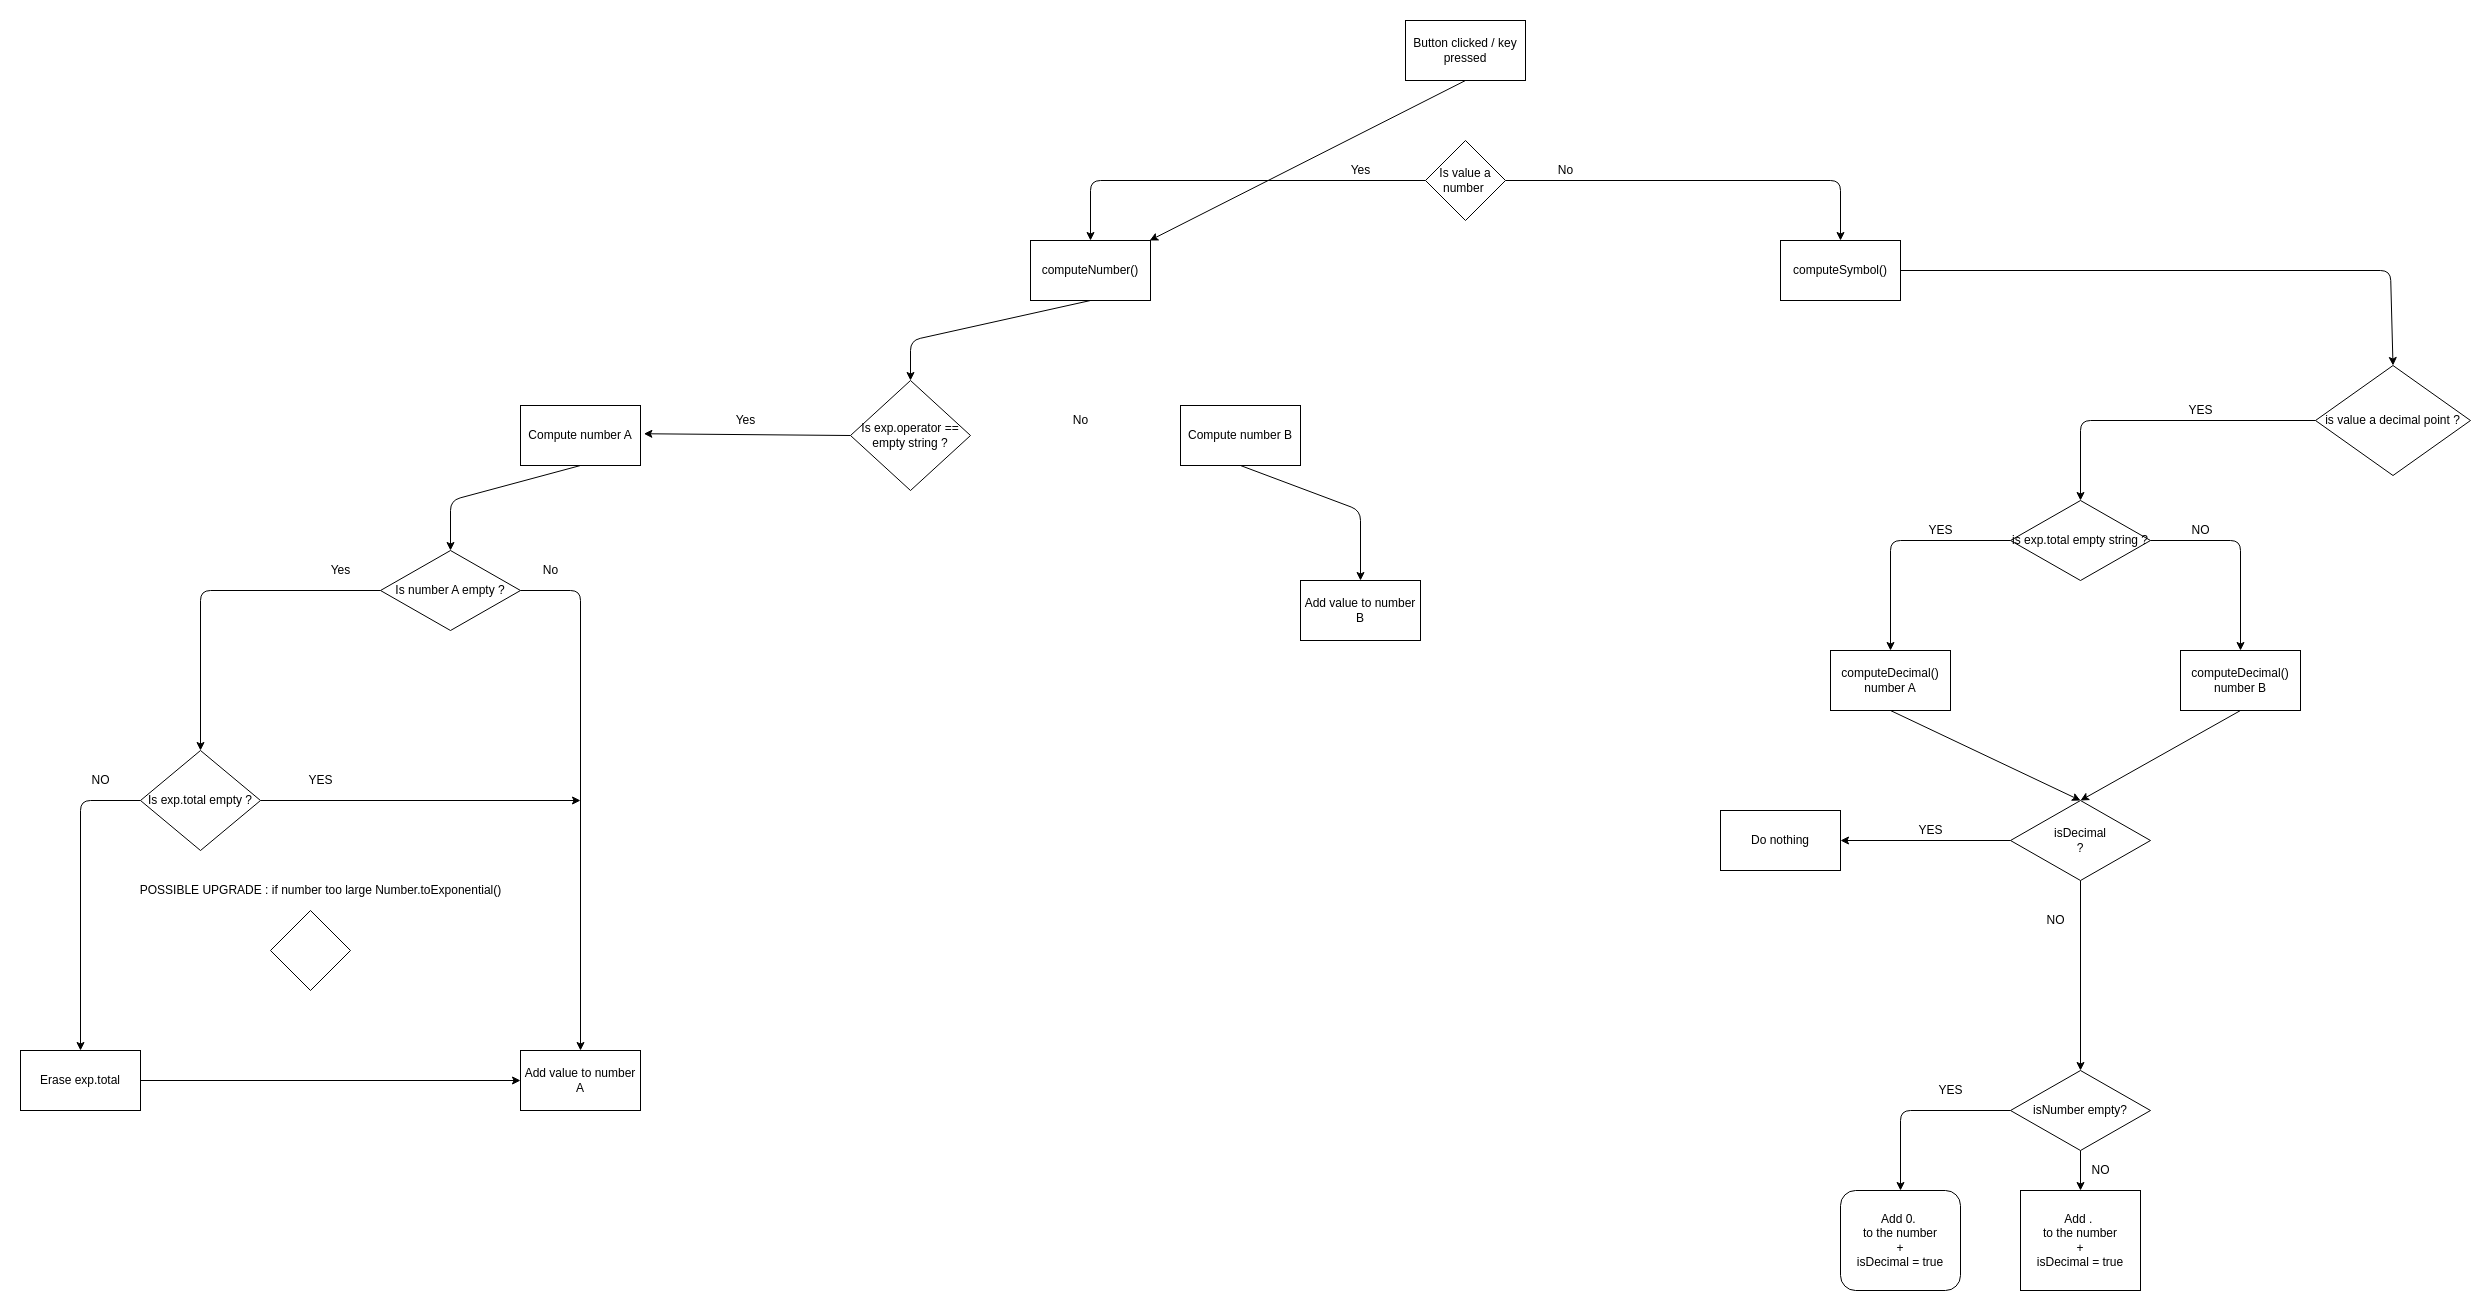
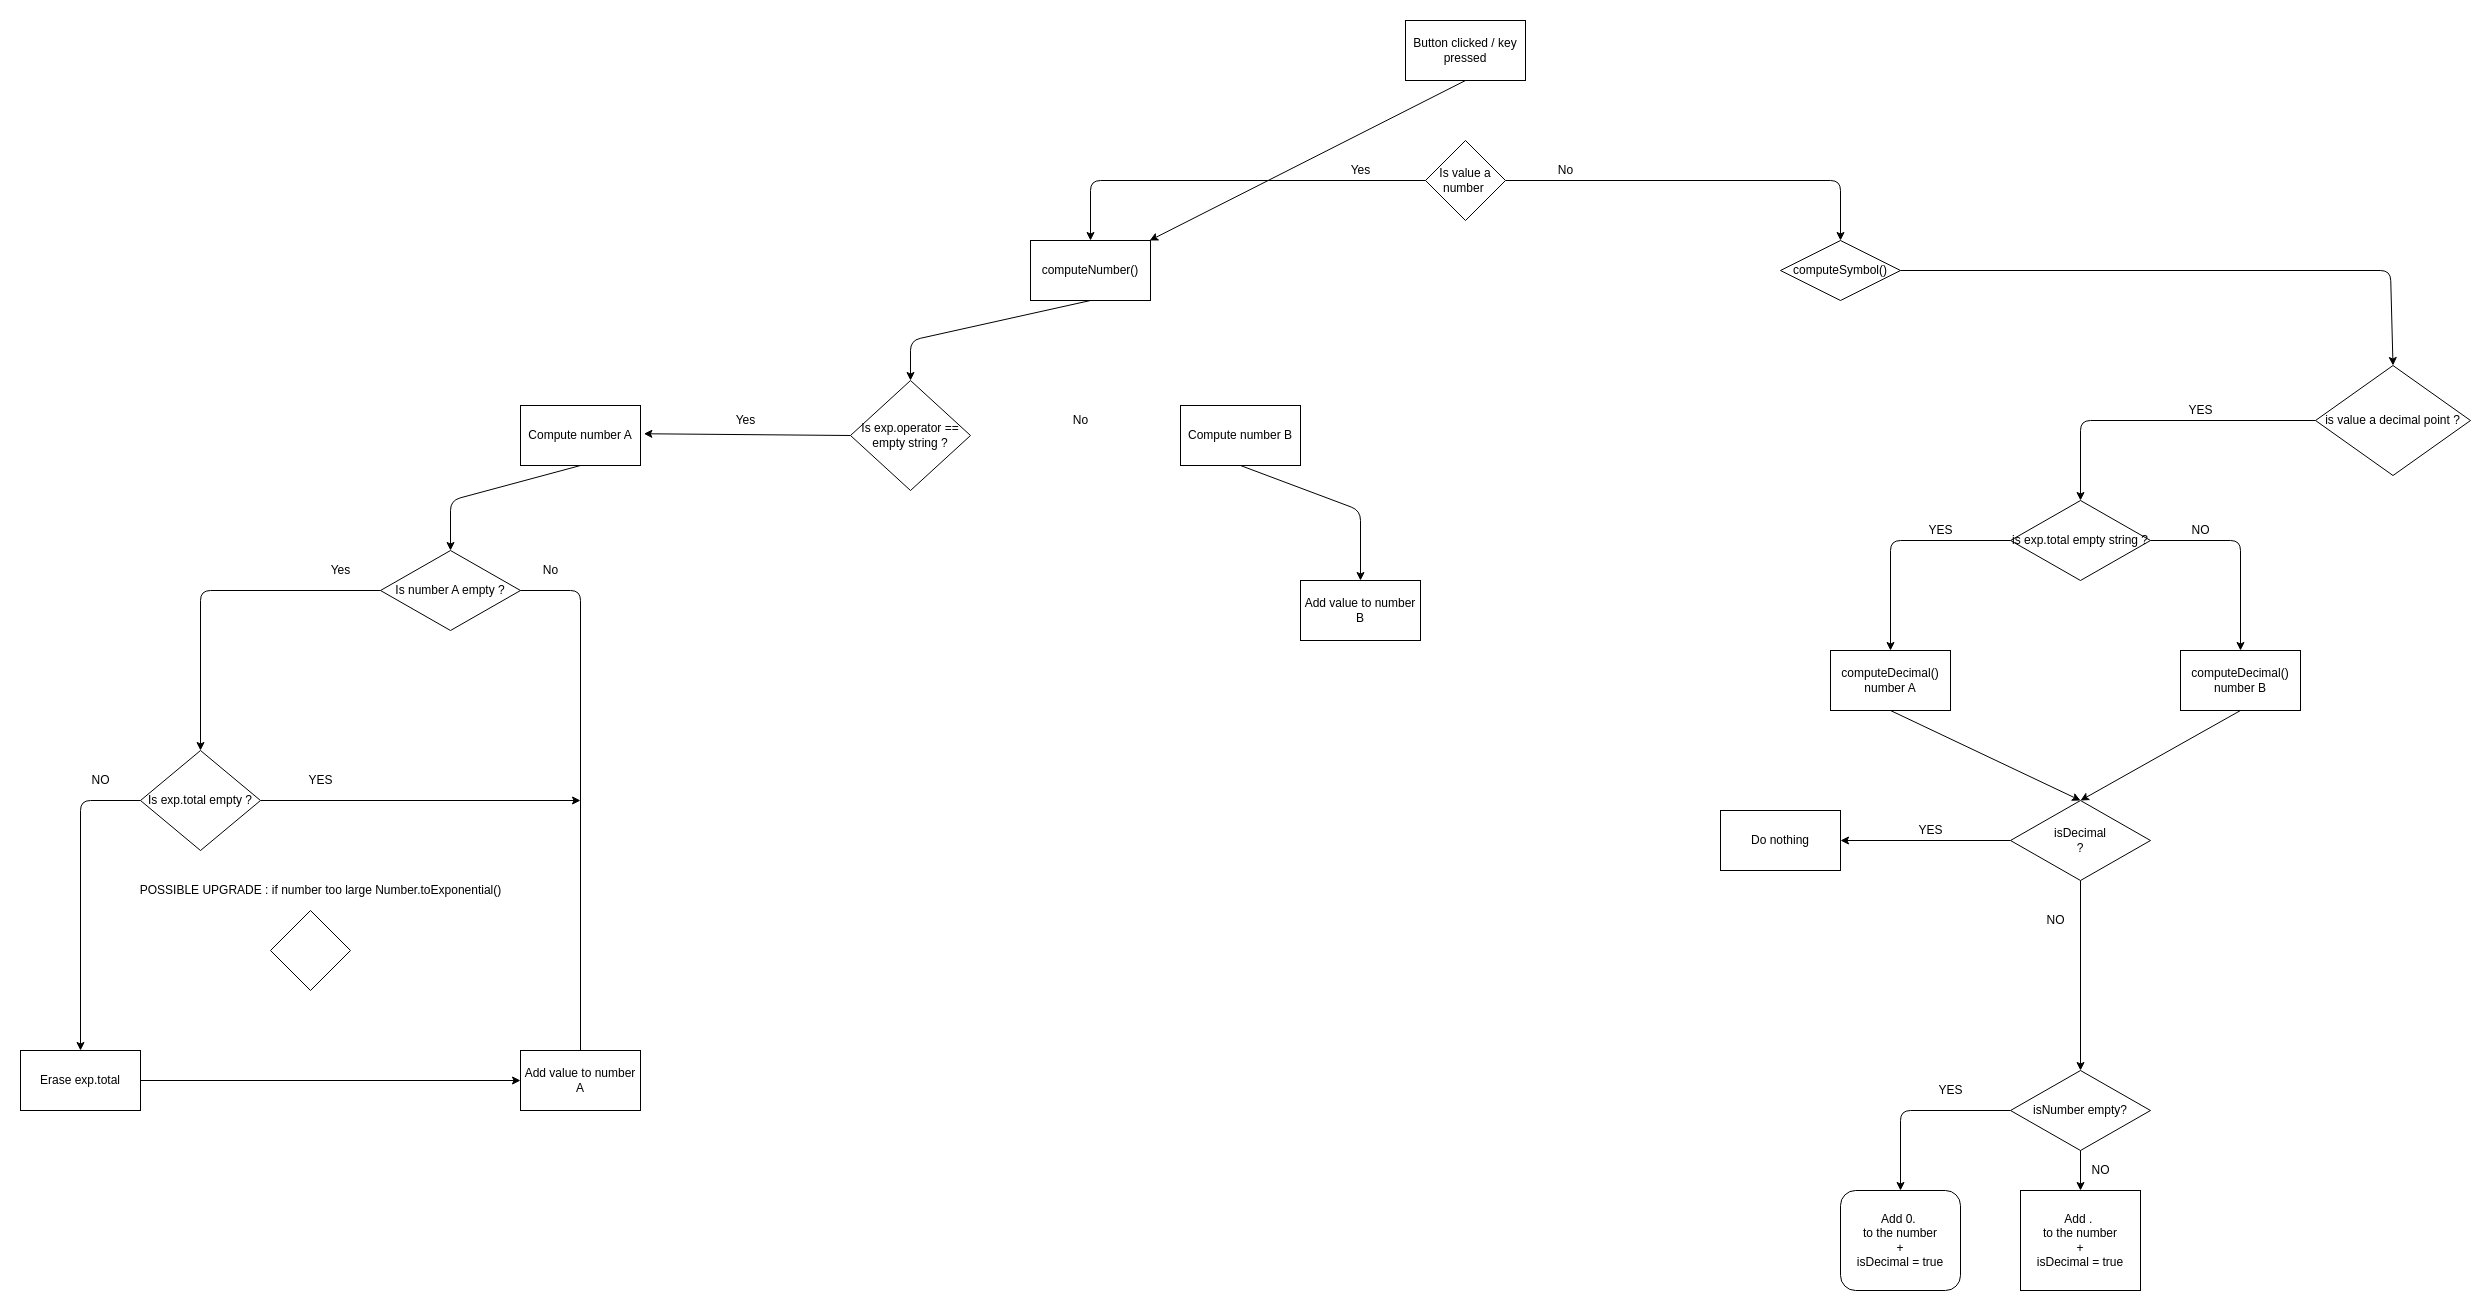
node "computeSymbol()": shape rectangle -> diamond
edge "Is number A empty ?" -> "Add value to number A": arrowhead classic -> none
